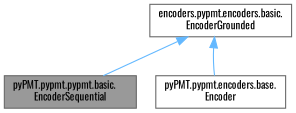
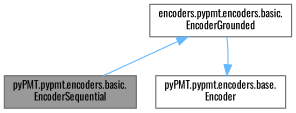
edge "pyPMT.pypmt.encoders.base. Encoder" -> "encoders.pypmt.encoders.basic. EncoderGrounded": reversed
node "pyPMT.pypmt.pypmt.basic. EncoderSequential": label "pyPMT.pypmt.pypmt.basic. EncoderSequential" -> "pyPMT.pypmt.encoders.basic. EncoderSequential"
